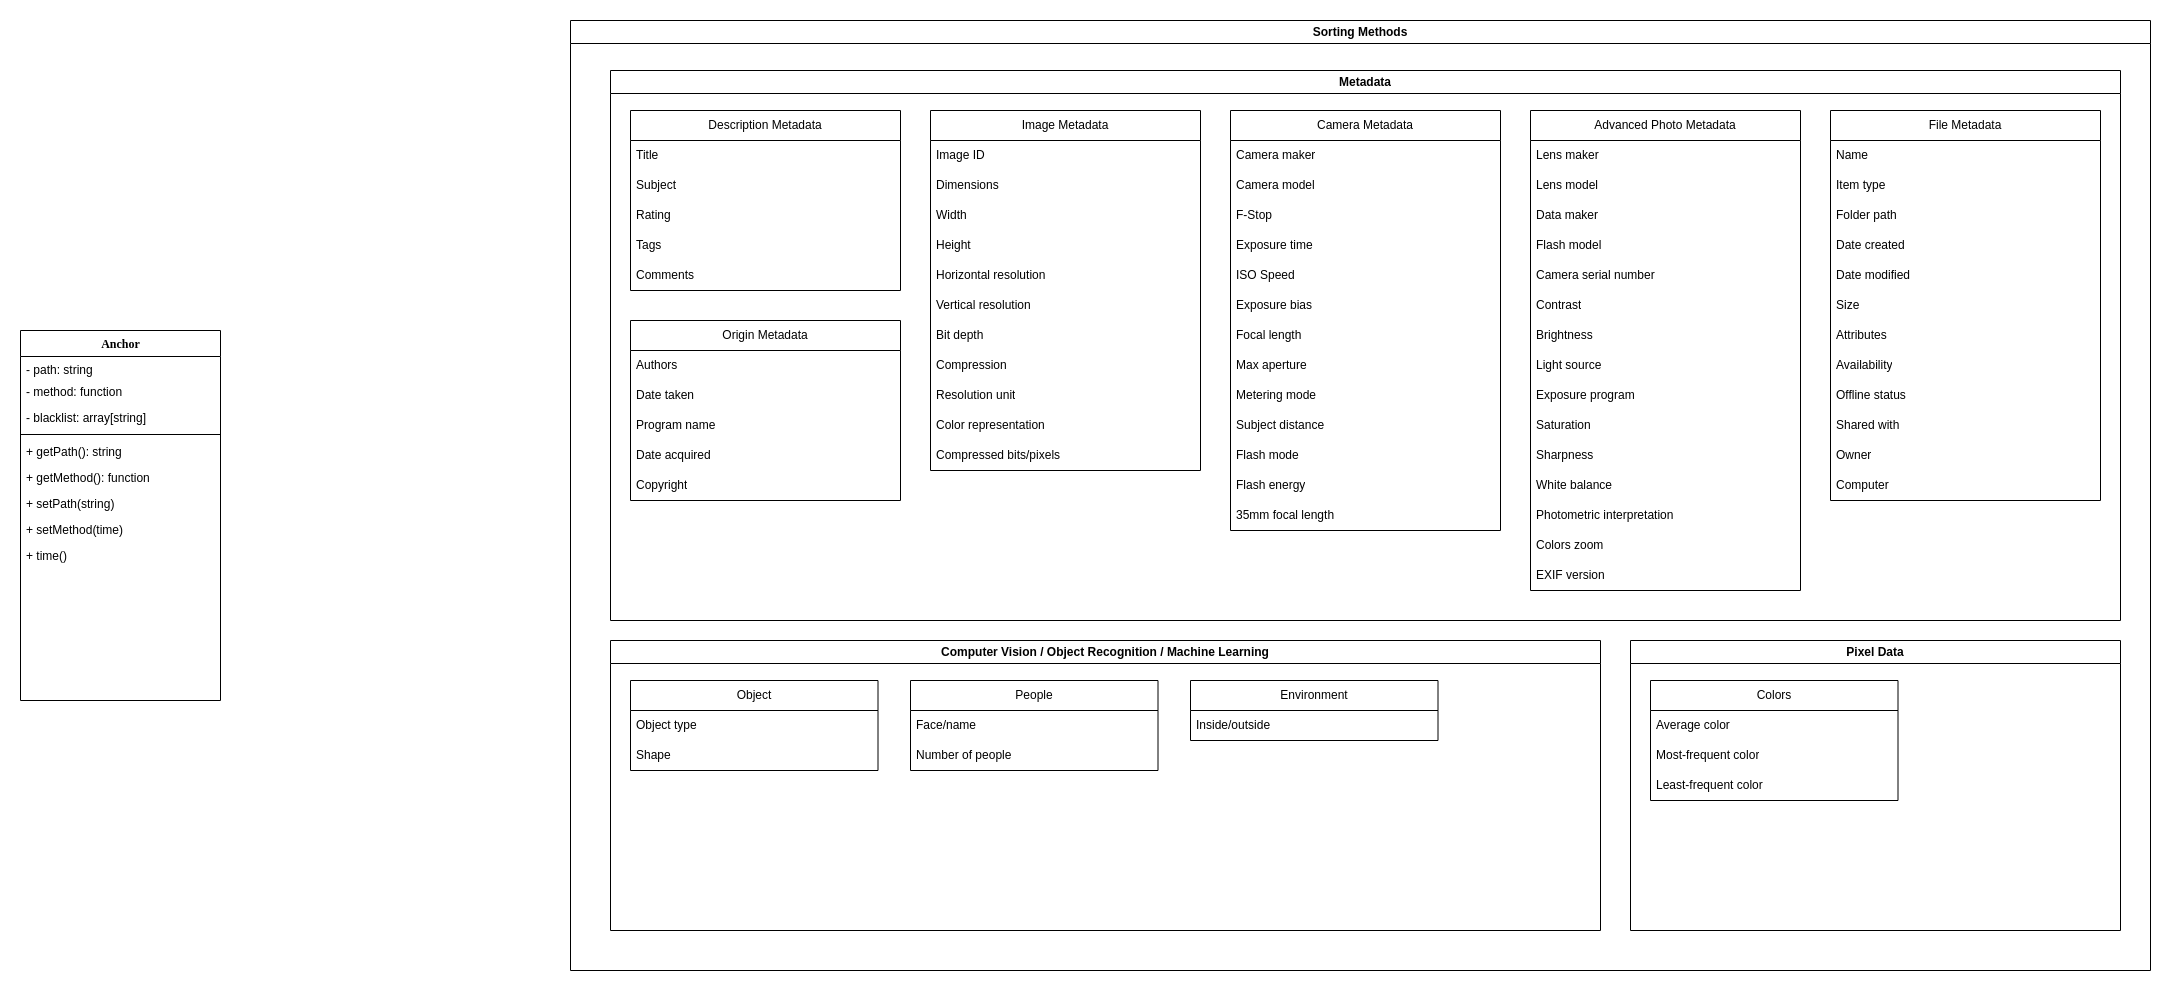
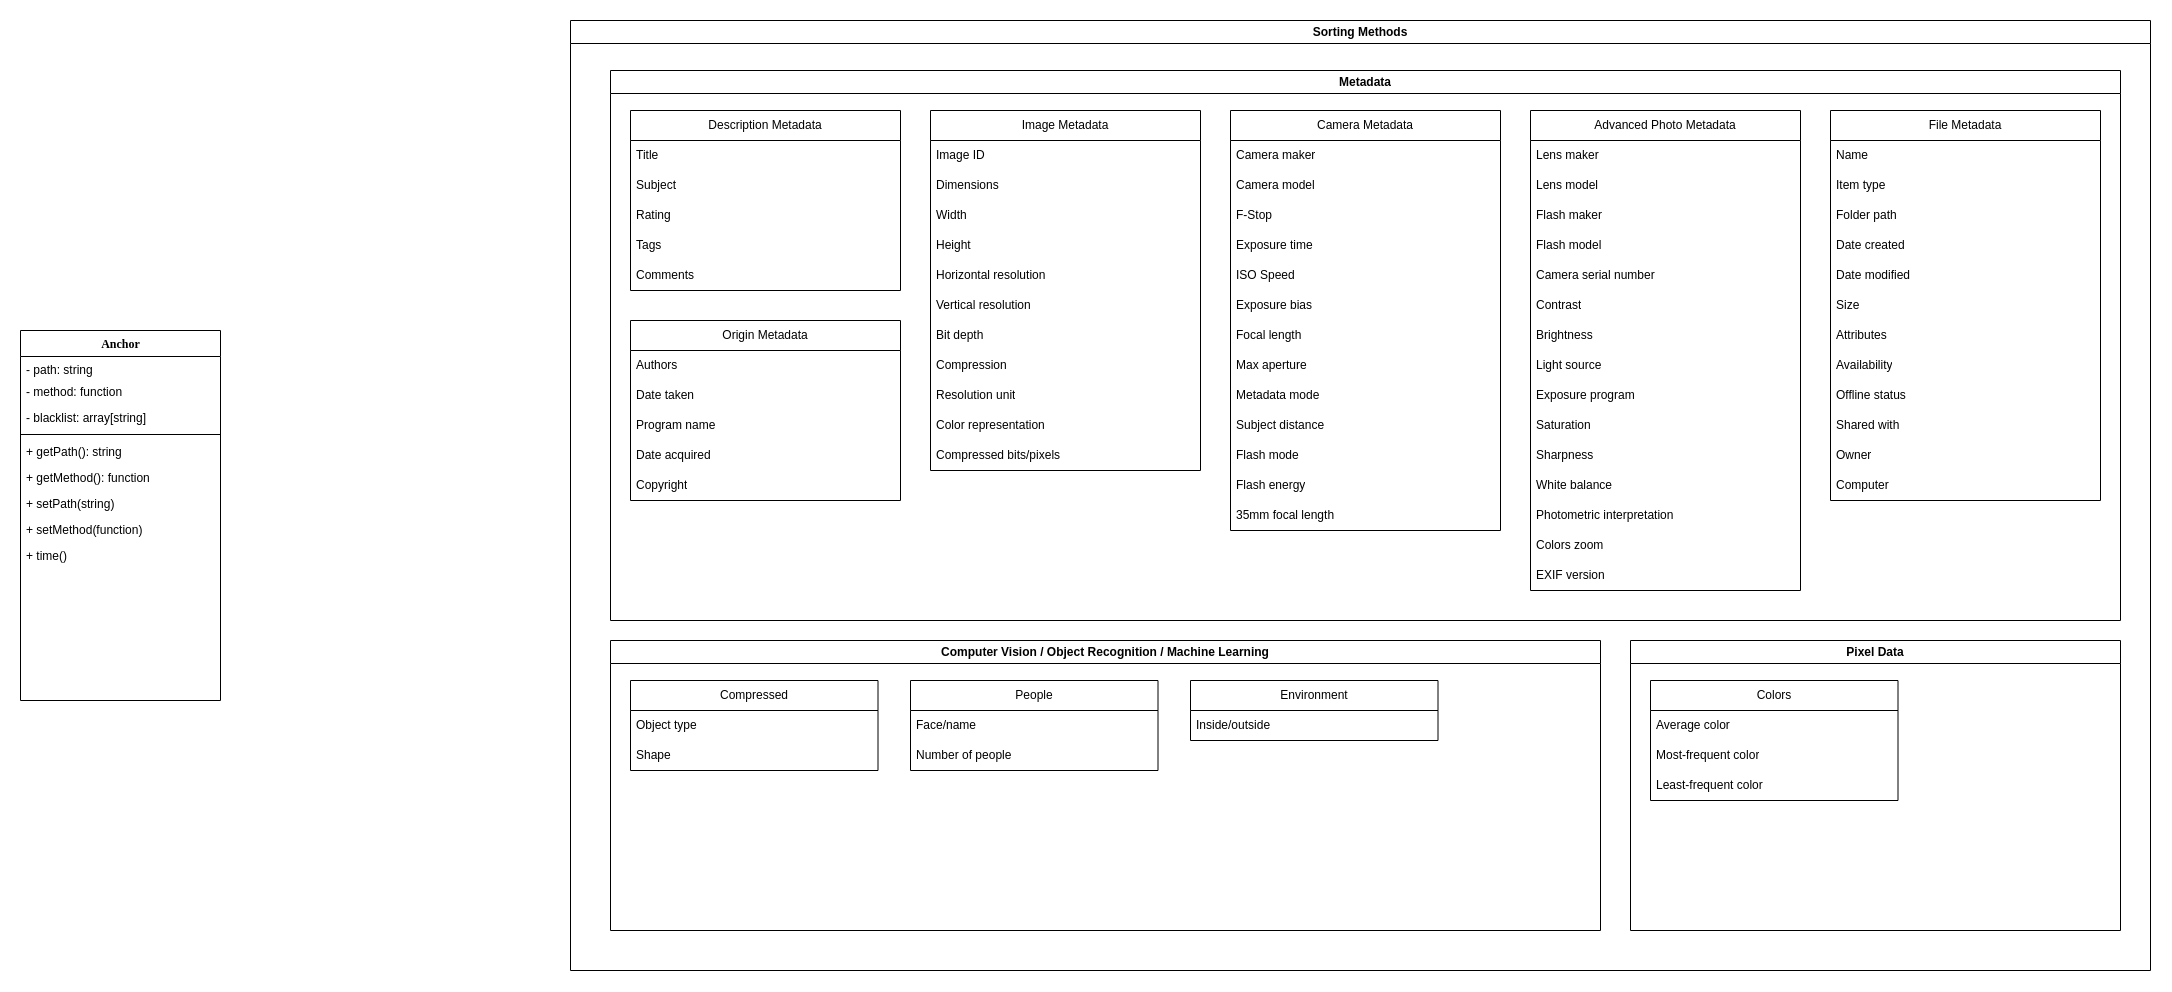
node "Data maker": label "Data maker" -> "Flash maker"
node "Metering mode": label "Metering mode" -> "Metadata mode"
node "+ setMethod(time)": label "+ setMethod(time)" -> "+ setMethod(function)"
node "Object": label "Object" -> "Compressed"
